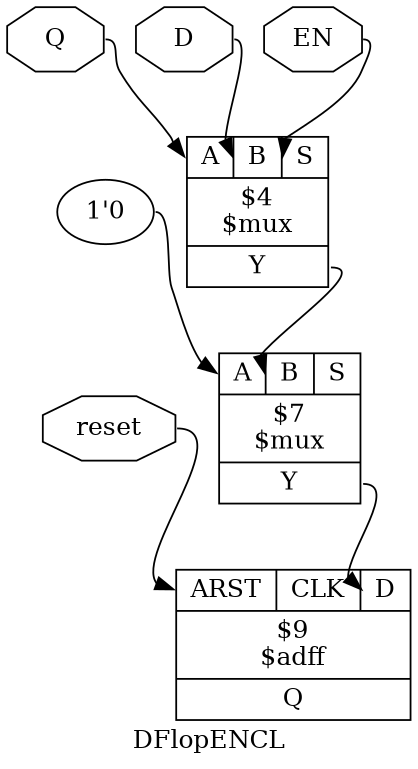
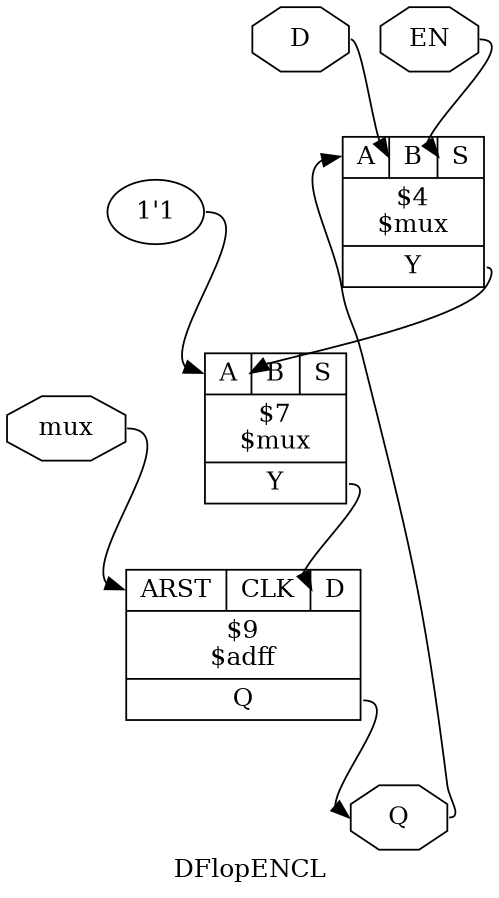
node "1'0": label "1'0" -> "1'1"
node "reset": label "reset" -> "mux"
edge "ARST" -> "Q": added
